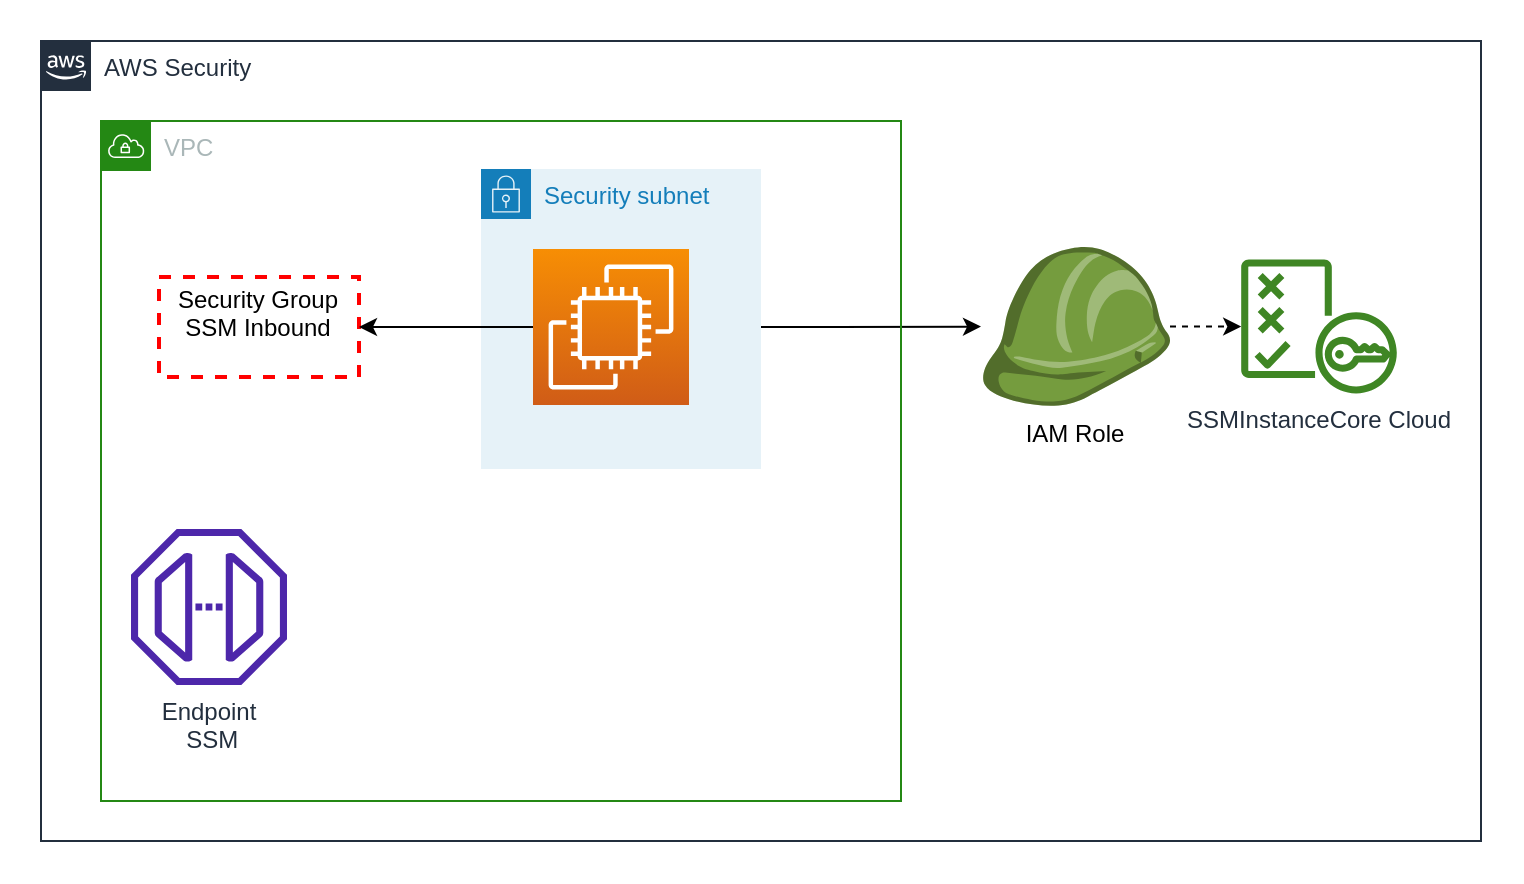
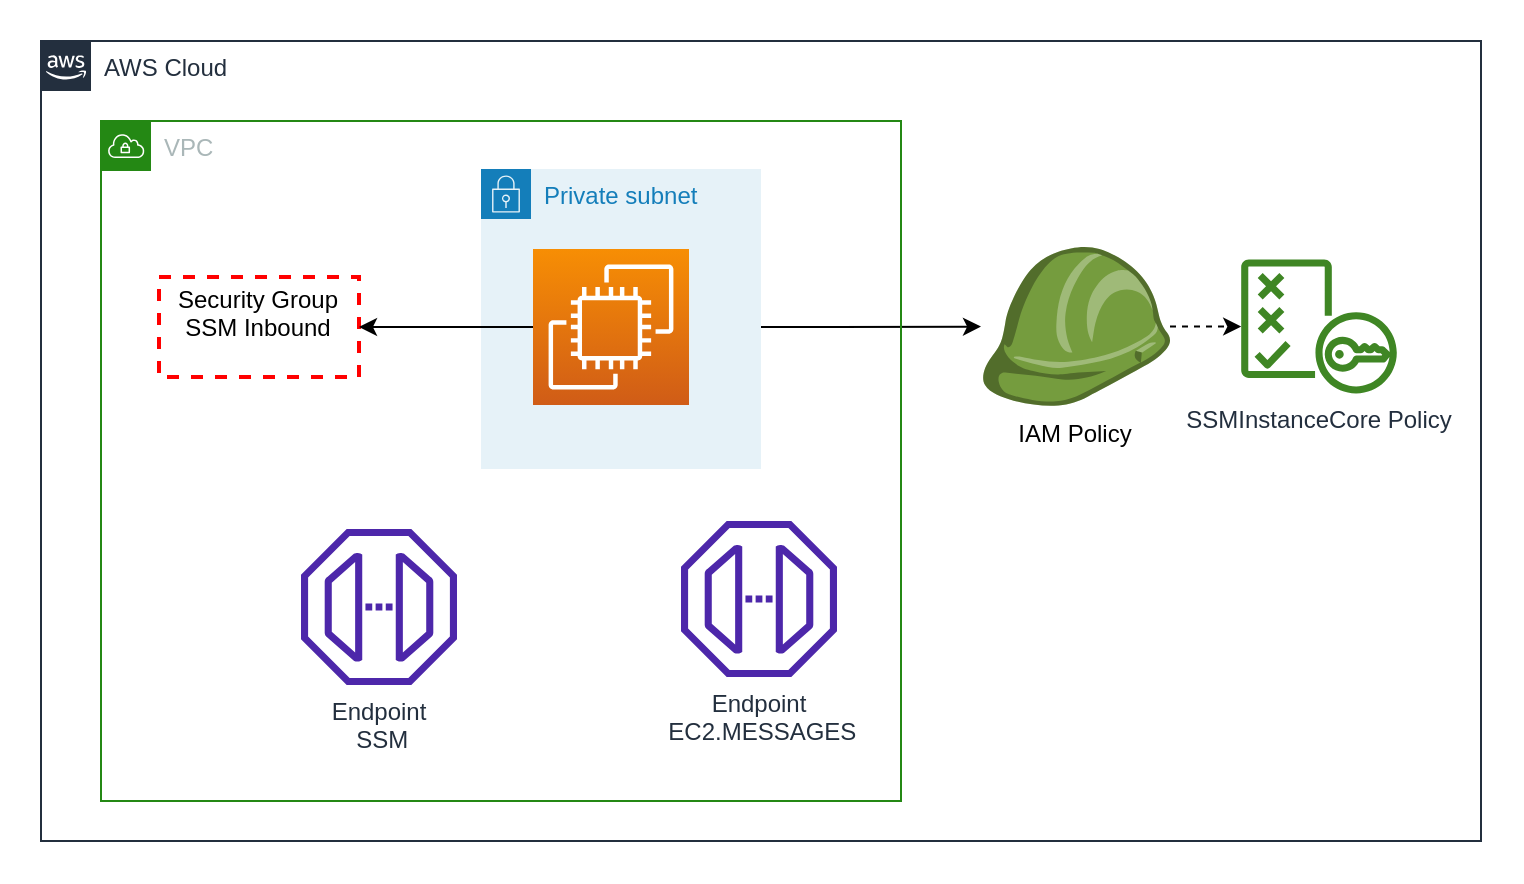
node "AWS Security": label "AWS Security" -> "AWS Cloud"
node "Security subnet": label "Security subnet" -> "Private subnet"
node "SSMInstanceCore Cloud": label "SSMInstanceCore Cloud" -> "SSMInstanceCore Policy"
node "IAM Role": label "IAM Role" -> "IAM Policy"
node "Endpoint EC2.MESSAGES": added
node "Endpoint SSM": moved (209, 607) -> (379, 607)
